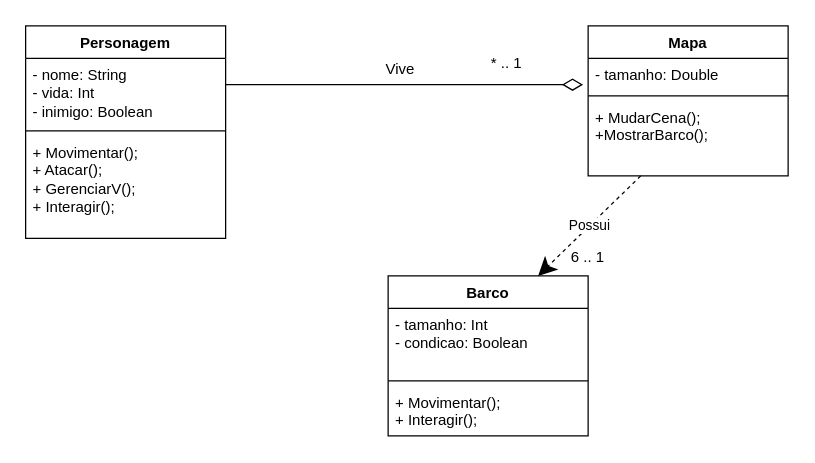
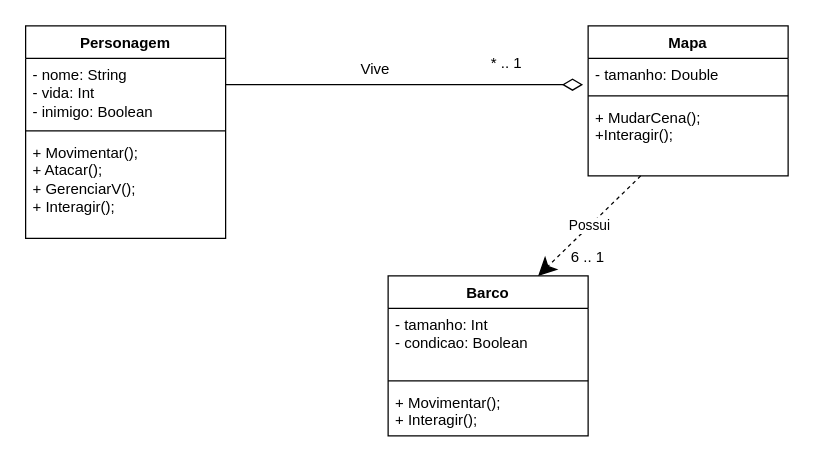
node "Vive": moved (401, 69) -> (376, 69)
node "+ MudarCena(); +MostrarBarco();": label "+ MudarCena(); +MostrarBarco();" -> "+ MudarCena(); +Interagir();"
